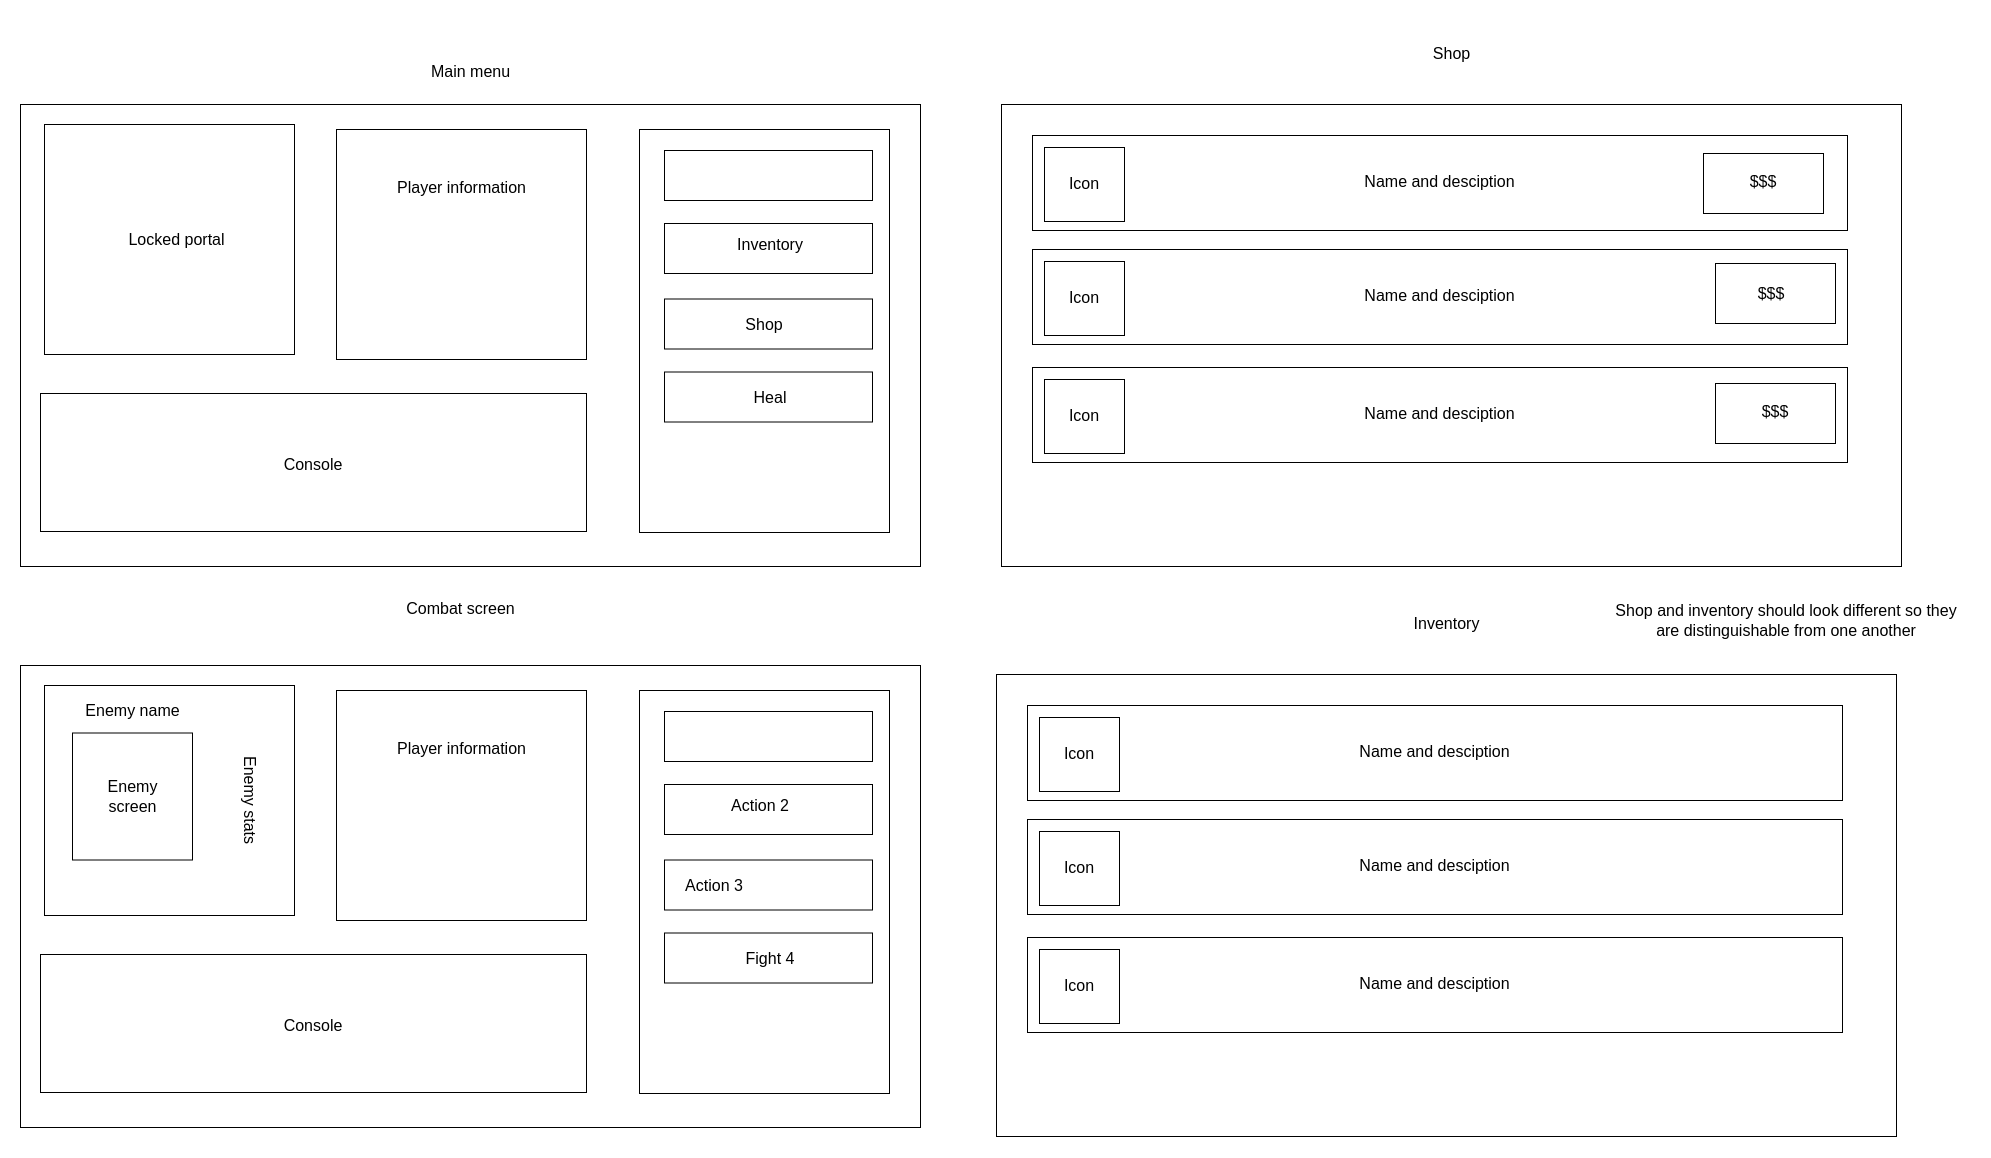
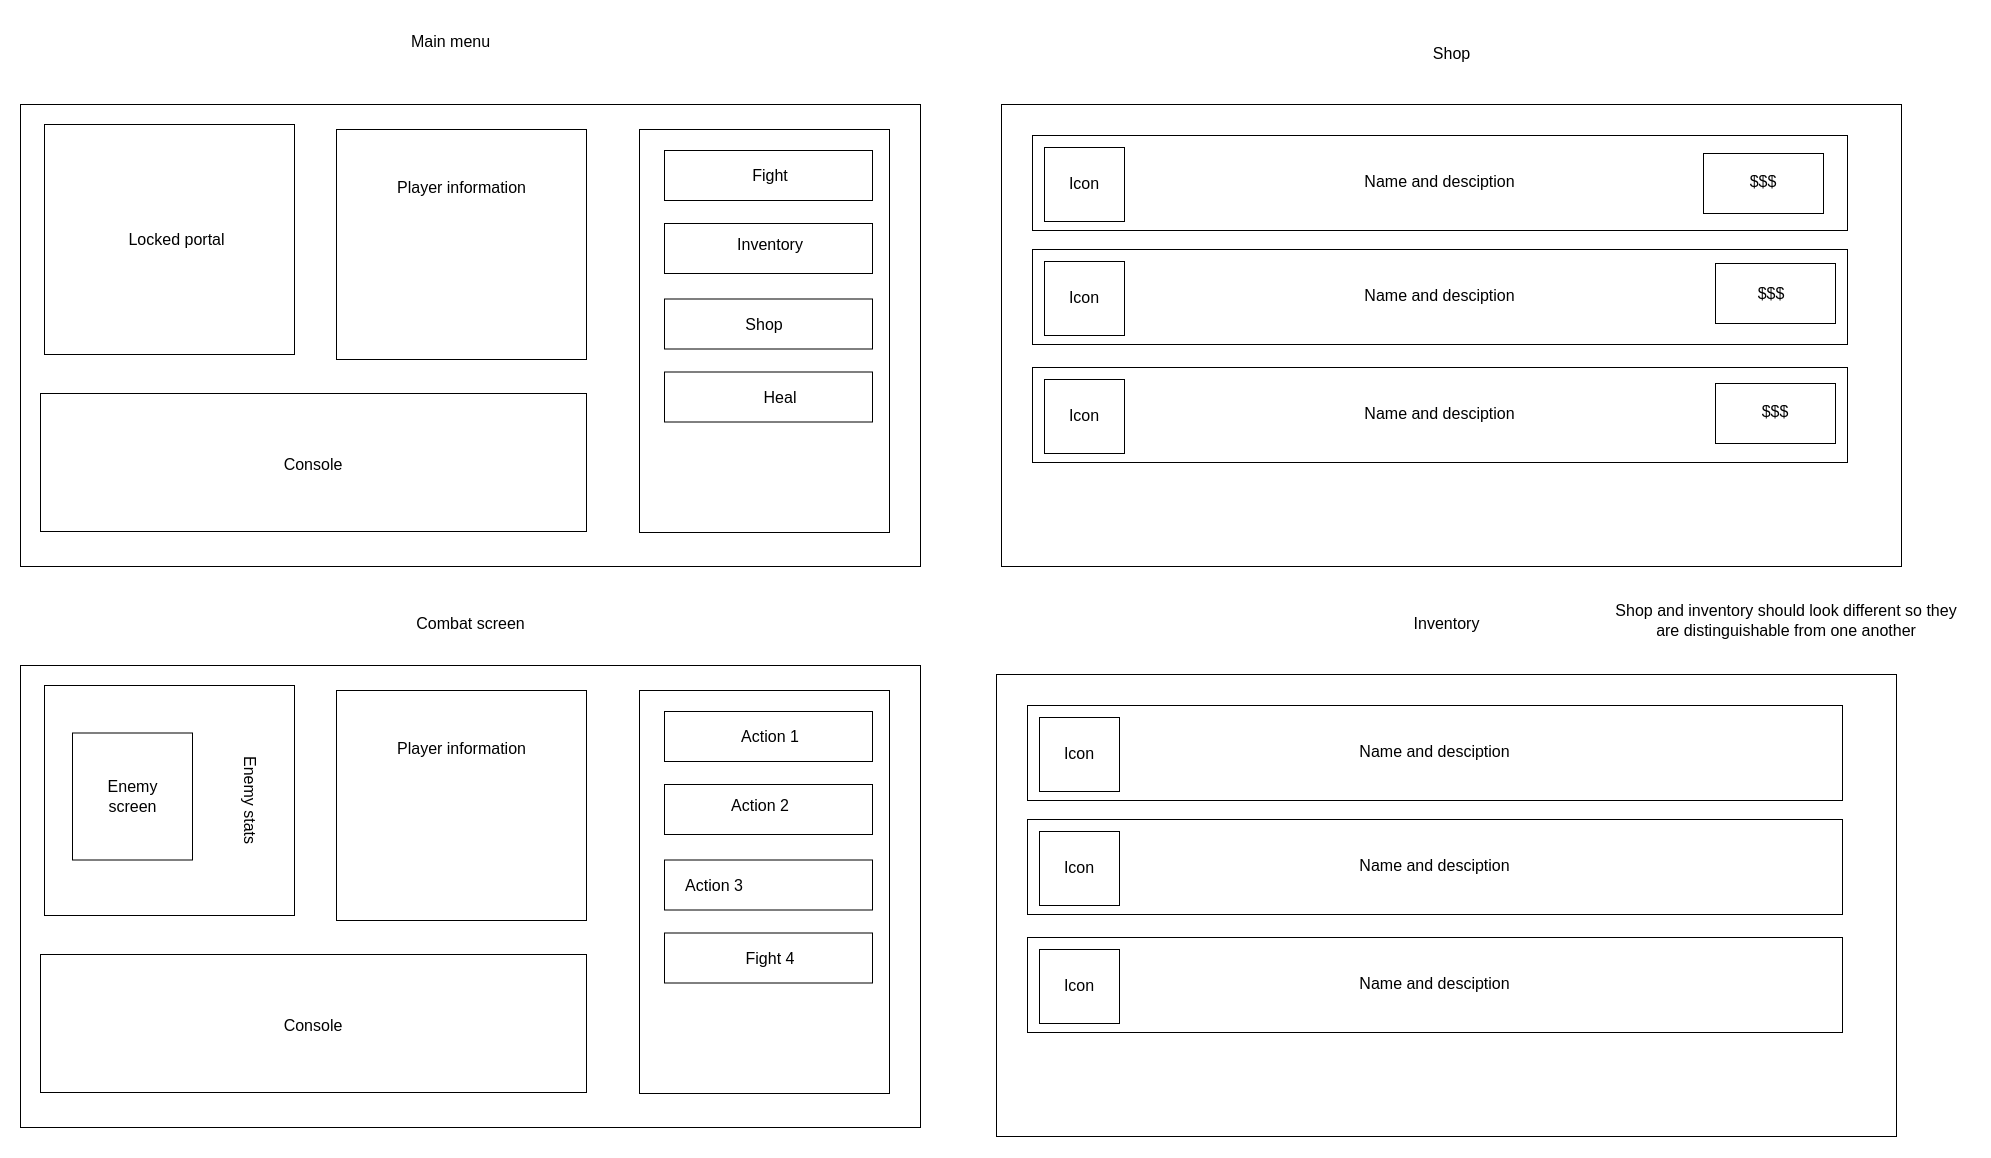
node "Main menu": moved (471, 72) -> (451, 42)
node "Fight": added
node "Heal": moved (771, 397) -> (781, 397)
node "Combat screen": moved (461, 609) -> (471, 624)
node "Enemy name": removed
node "Action 1": added
